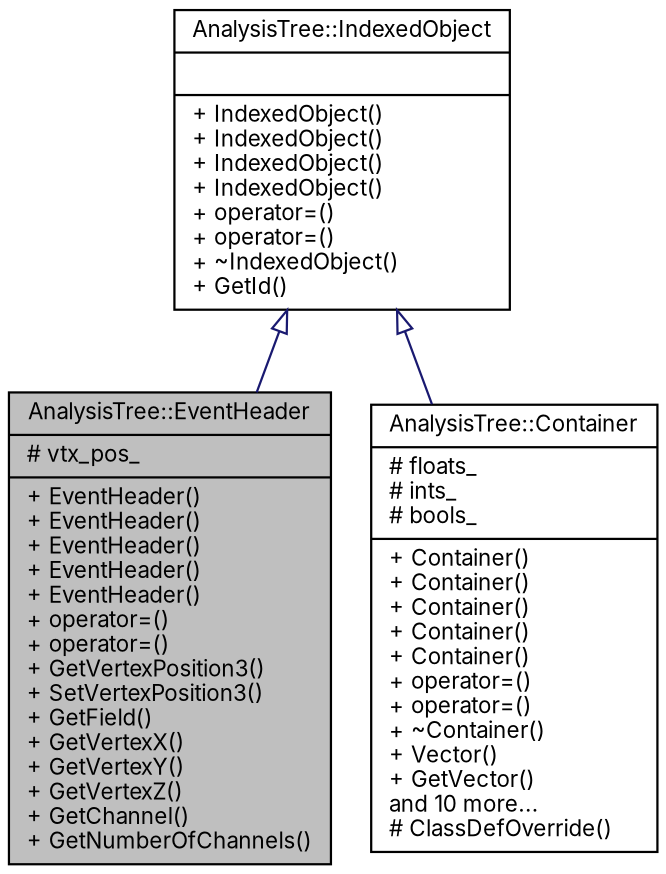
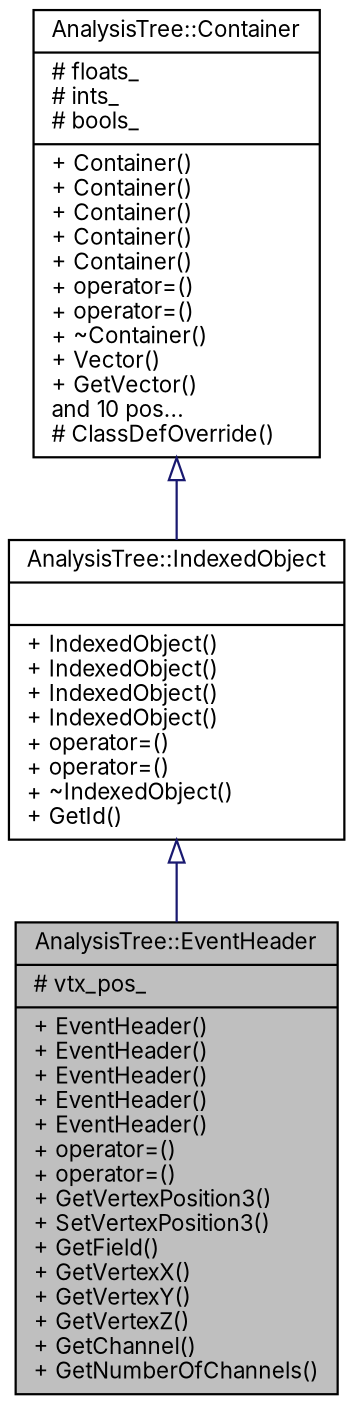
edge "AnalysisTree::Container" -> "AnalysisTree::IndexedObject": reversed
node "AnalysisTree::Container": text "and 10 more..." -> "and 10 pos..."
